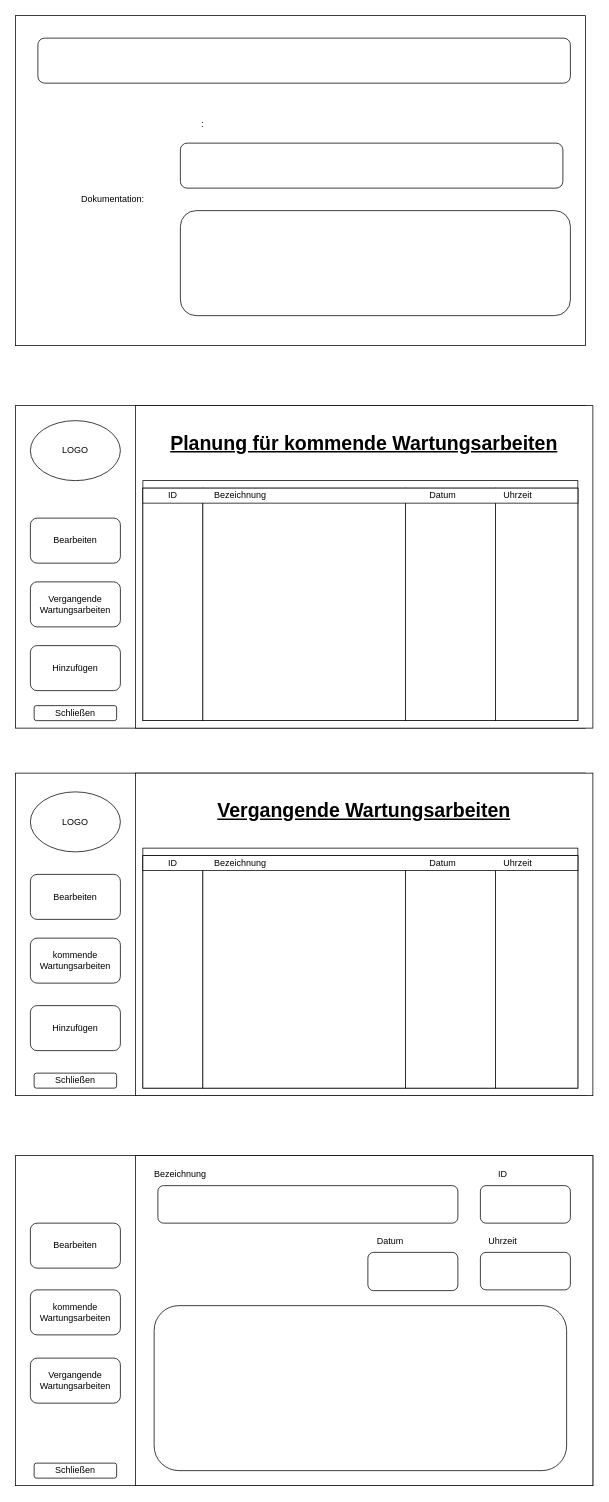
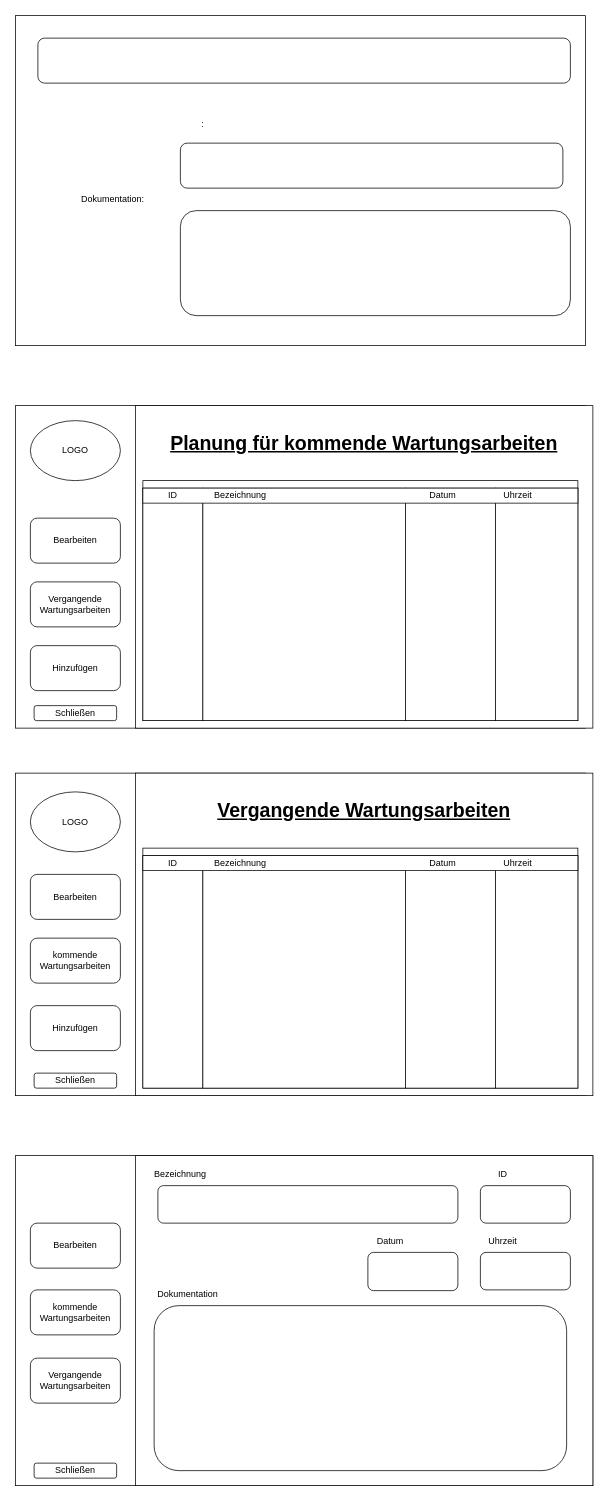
node "Dokumentation": added
